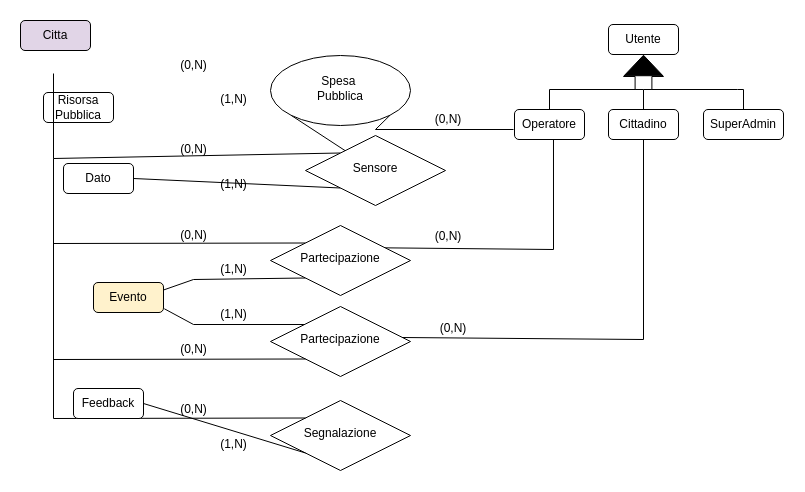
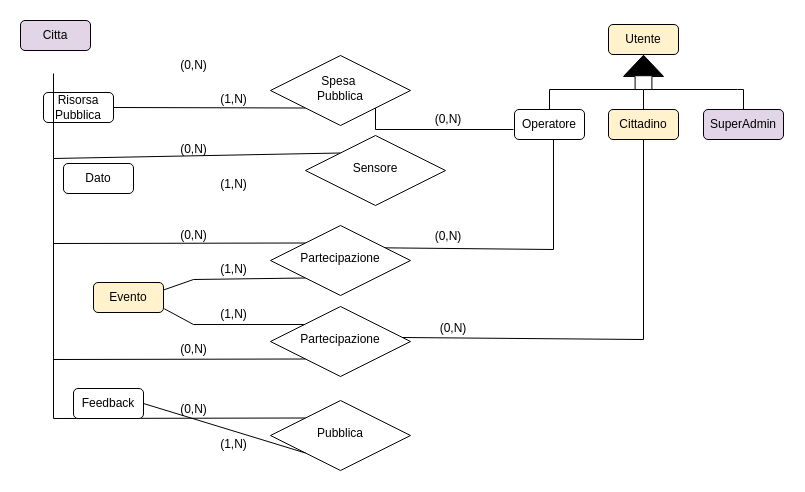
node "Utente": fillcolor #ffffff -> #fff2cc
node "Spesa Pubblica": shape ellipse -> diamond
node "Cittadino": fillcolor #ffffff -> #fff2cc
node "SuperAdmin": fillcolor #ffffff -> #e1d5e7
edge "Spesa Pubblica" -- "Sensore": now "Spesa Pubblica" -- "Risorsa Pubblica"
edge "Sensore" -- "Dato": removed
node "Segnalazione": label "Segnalazione" -> "Pubblica"
